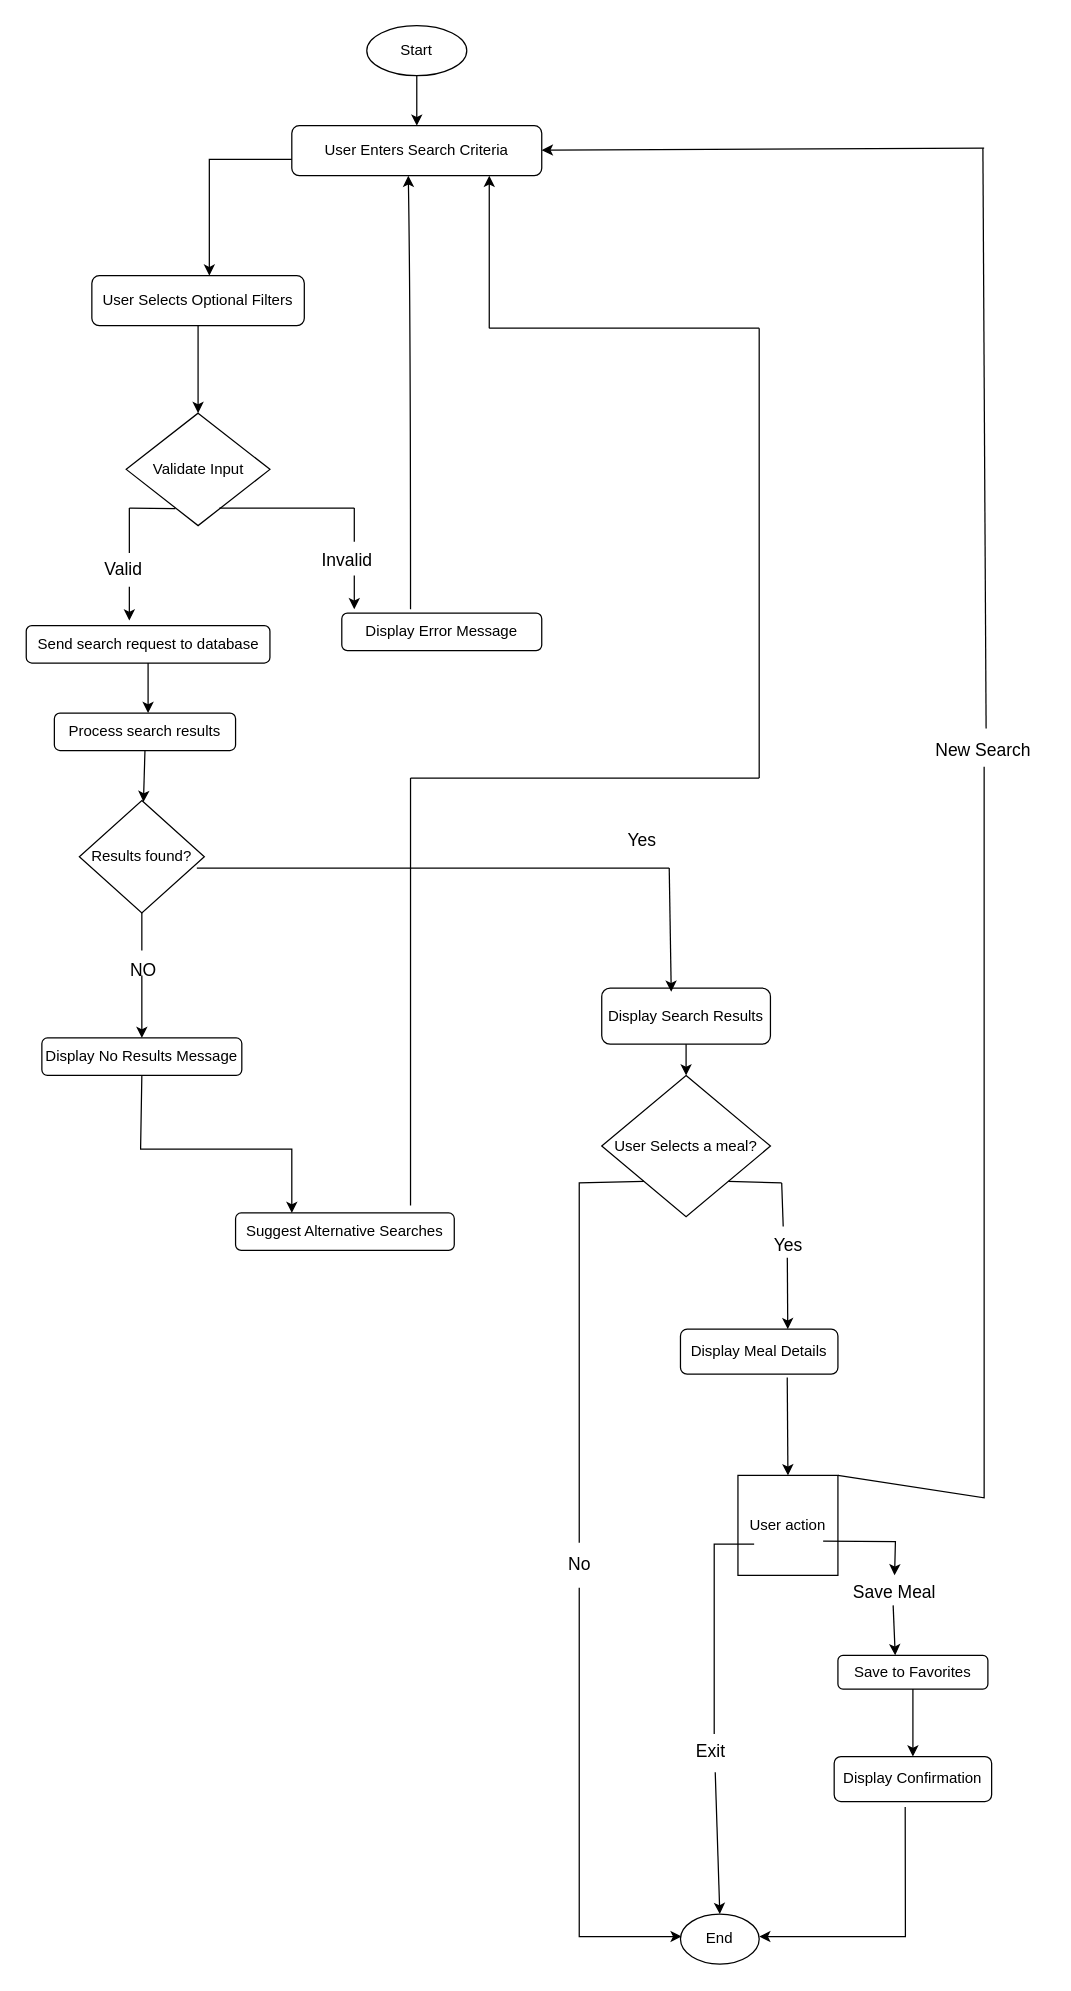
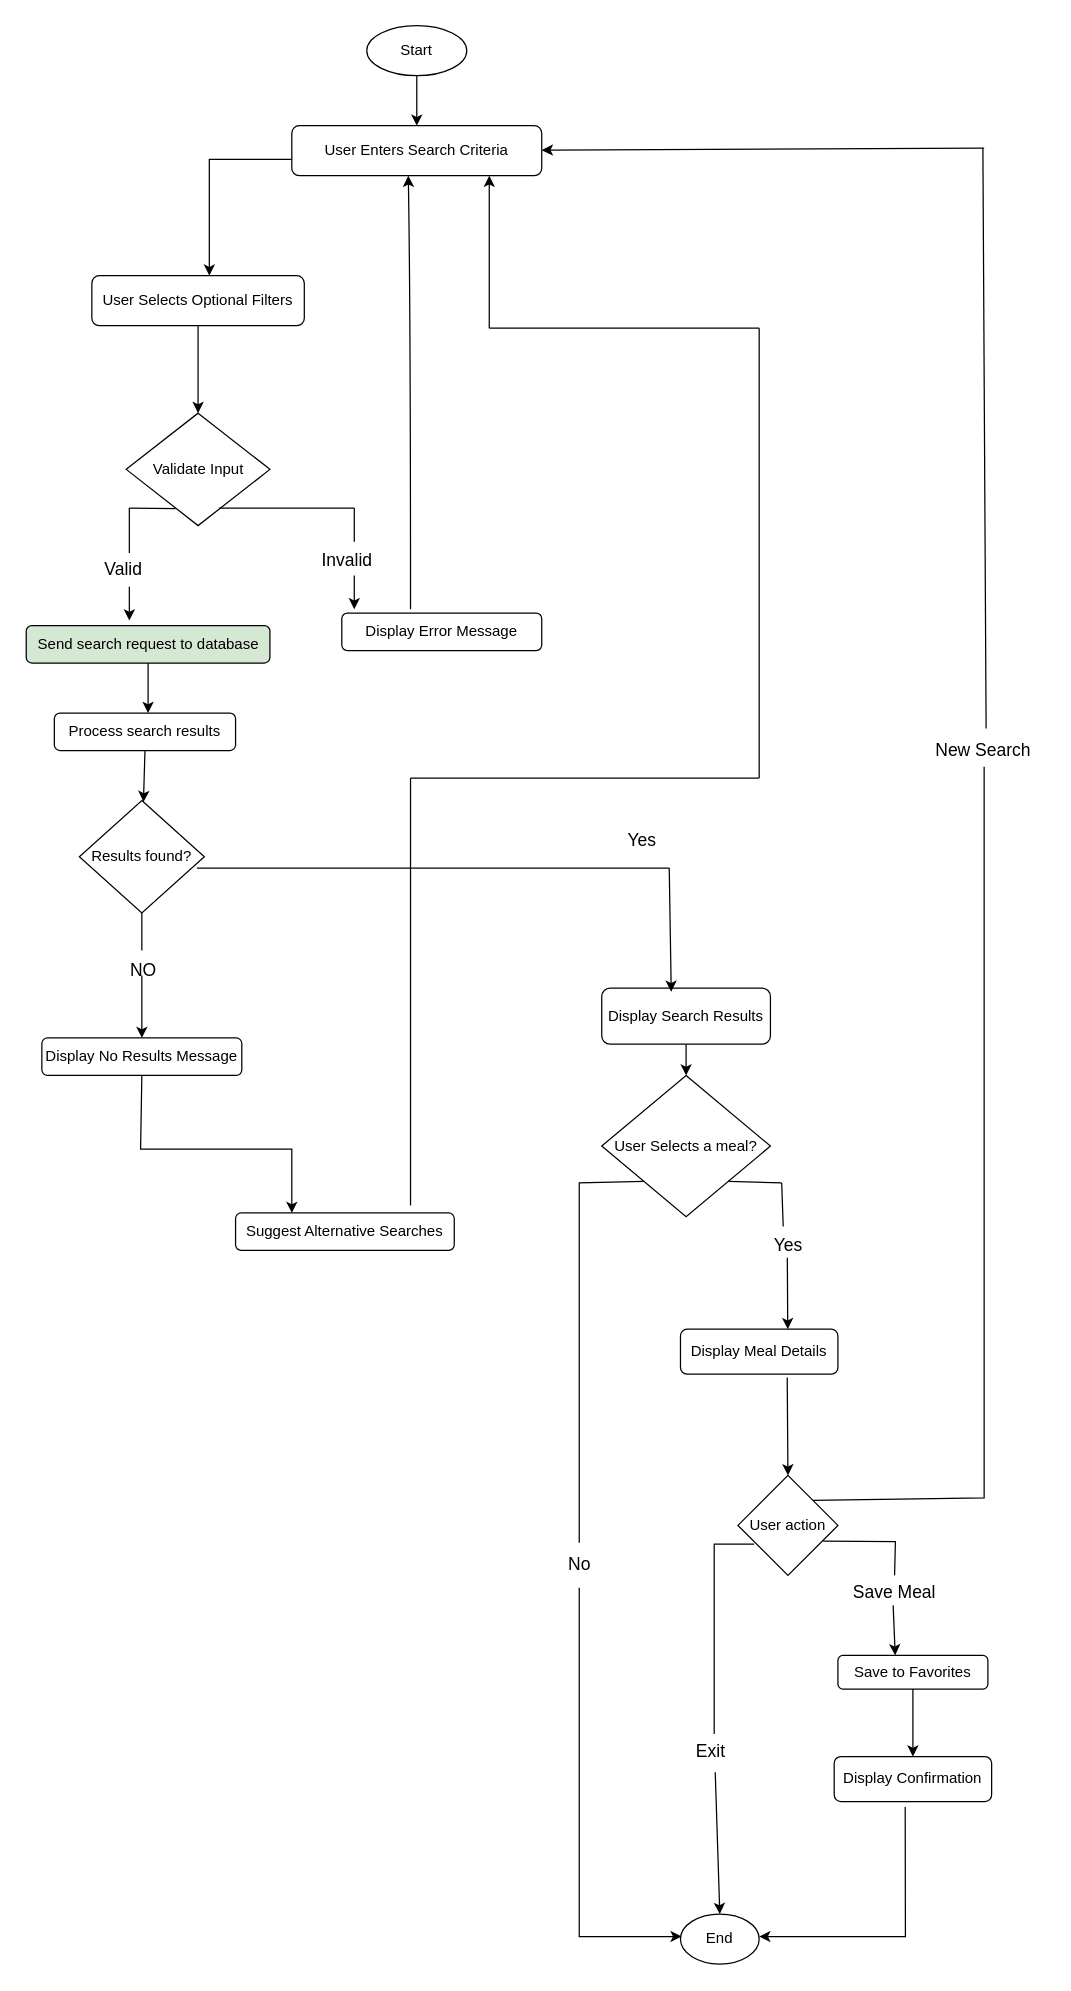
node "Send search request to database": fillcolor #ffffff -> #d5e8d4
node "User action": shape rectangle -> diamond
edge "User action" -> "Save Meal": arrowhead classic -> none
